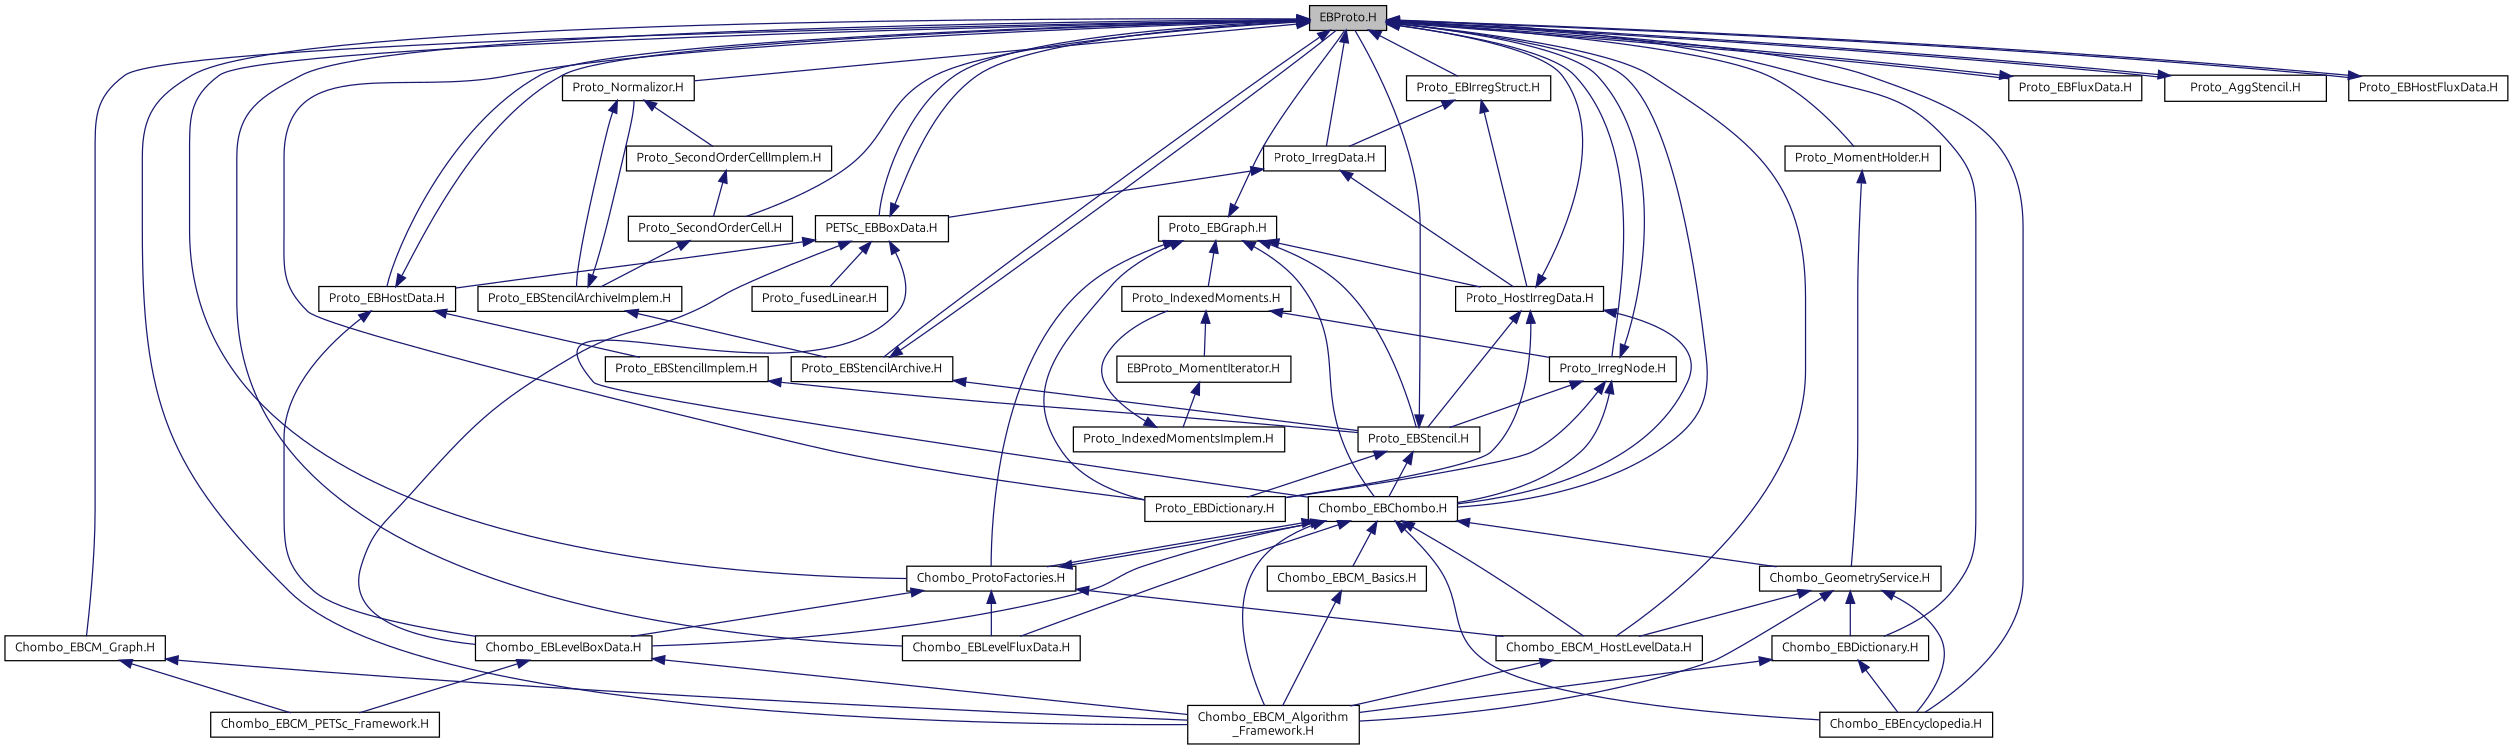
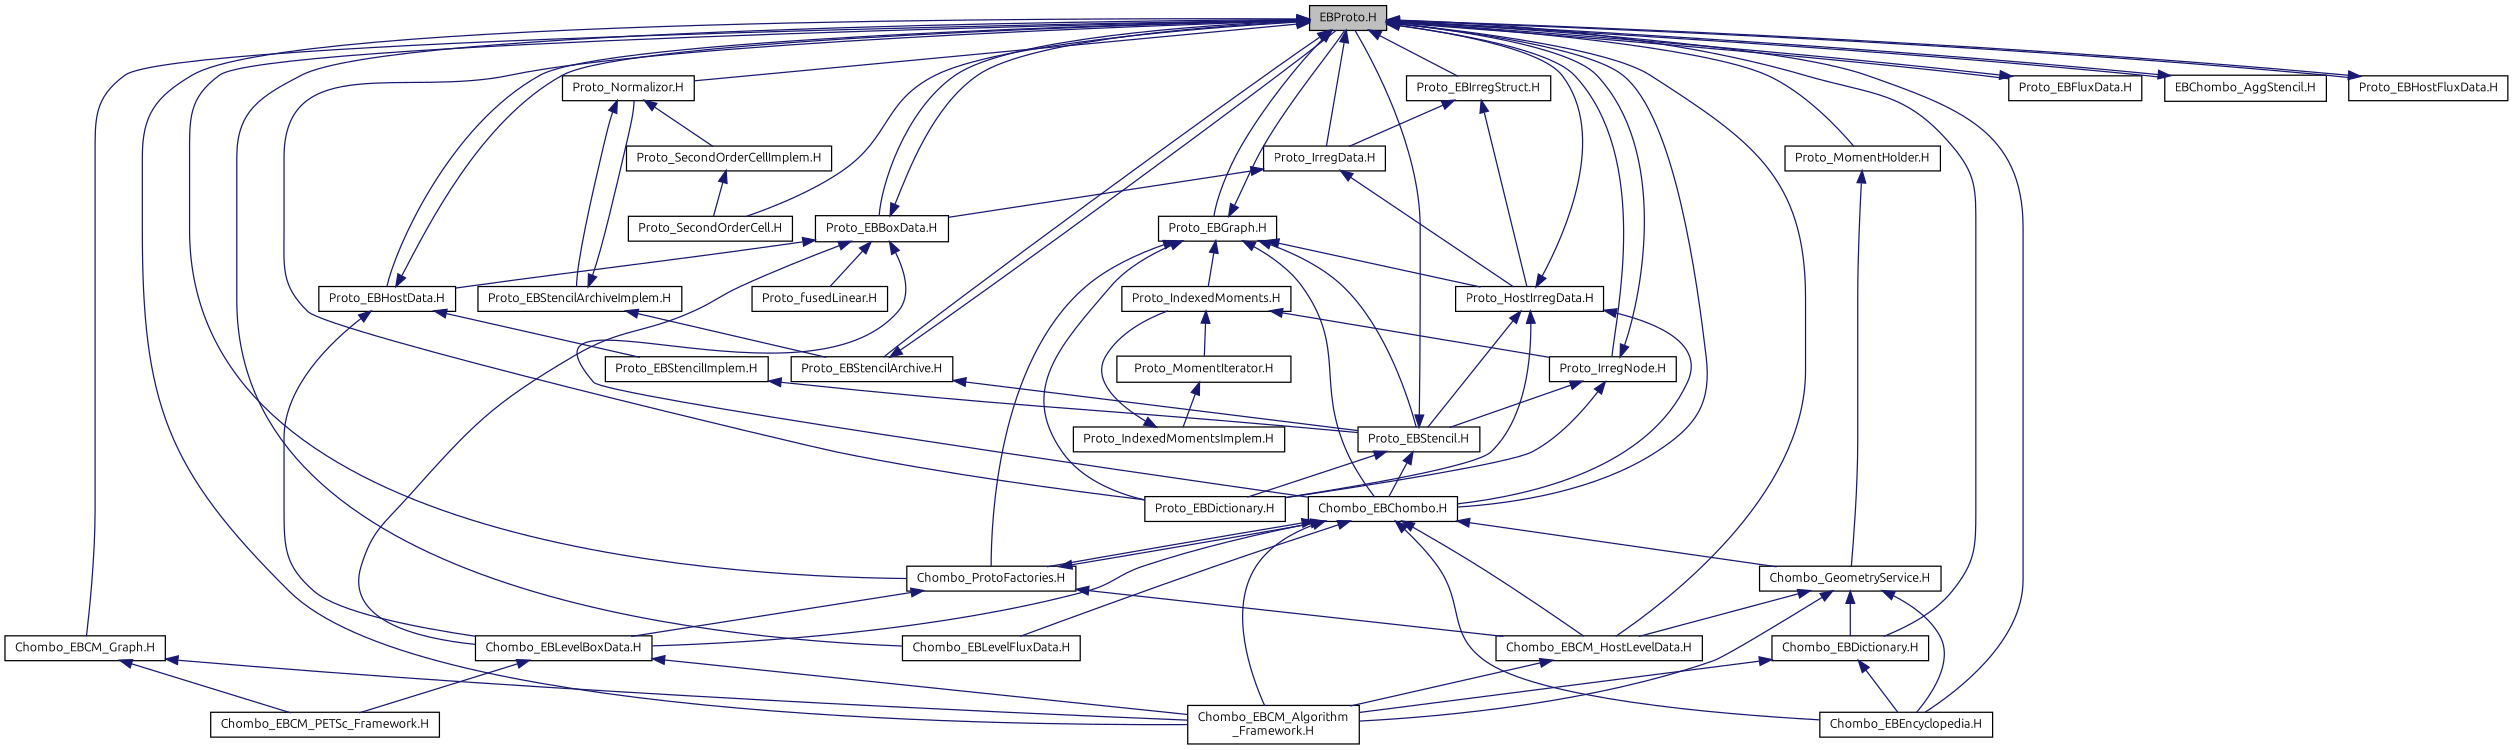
node "Proto_AggStencil.H": label "Proto_AggStencil.H" -> "EBChombo_AggStencil.H"
edge "Proto_EBGraph.H" -> "EBProto.H": added
node "PETSc_EBBoxData.H": label "PETSc_EBBoxData.H" -> "Proto_EBBoxData.H"
edge "Proto_EBStencilArchiveImplem.H" -> "Proto_SecondOrderCell.H": removed
node "EBProto_MomentIterator.H": label "EBProto_MomentIterator.H" -> "Proto_MomentIterator.H"
edge "Chombo_EBChombo.H" -> "Proto_IrregNode.H": removed
node "Chombo_EBCM_Basics.H": removed
edge "Chombo_EBLevelFluxData.H" -> "Chombo_ProtoFactories.H": removed
